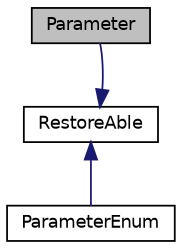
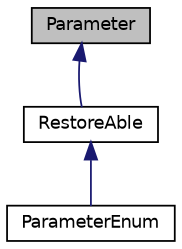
edge "Parameter" -> "RestoreAble": reversed
